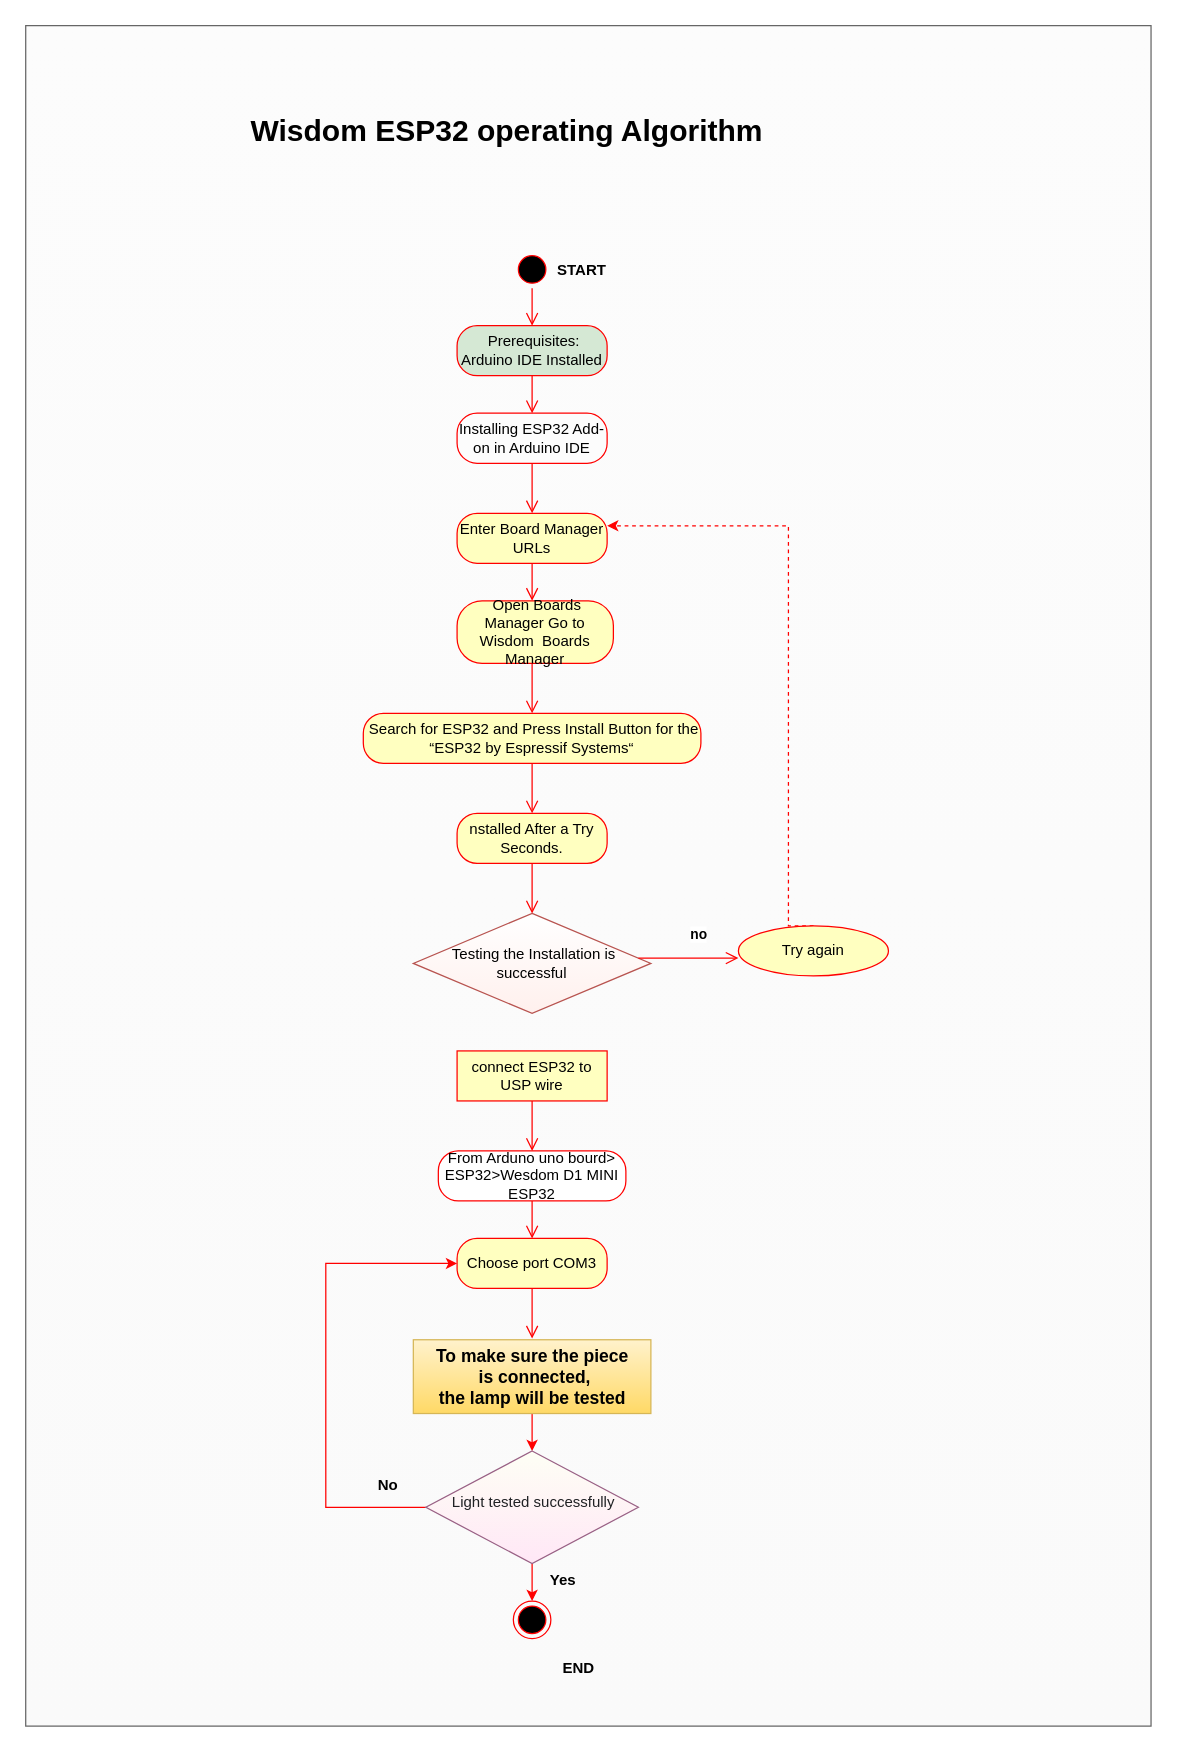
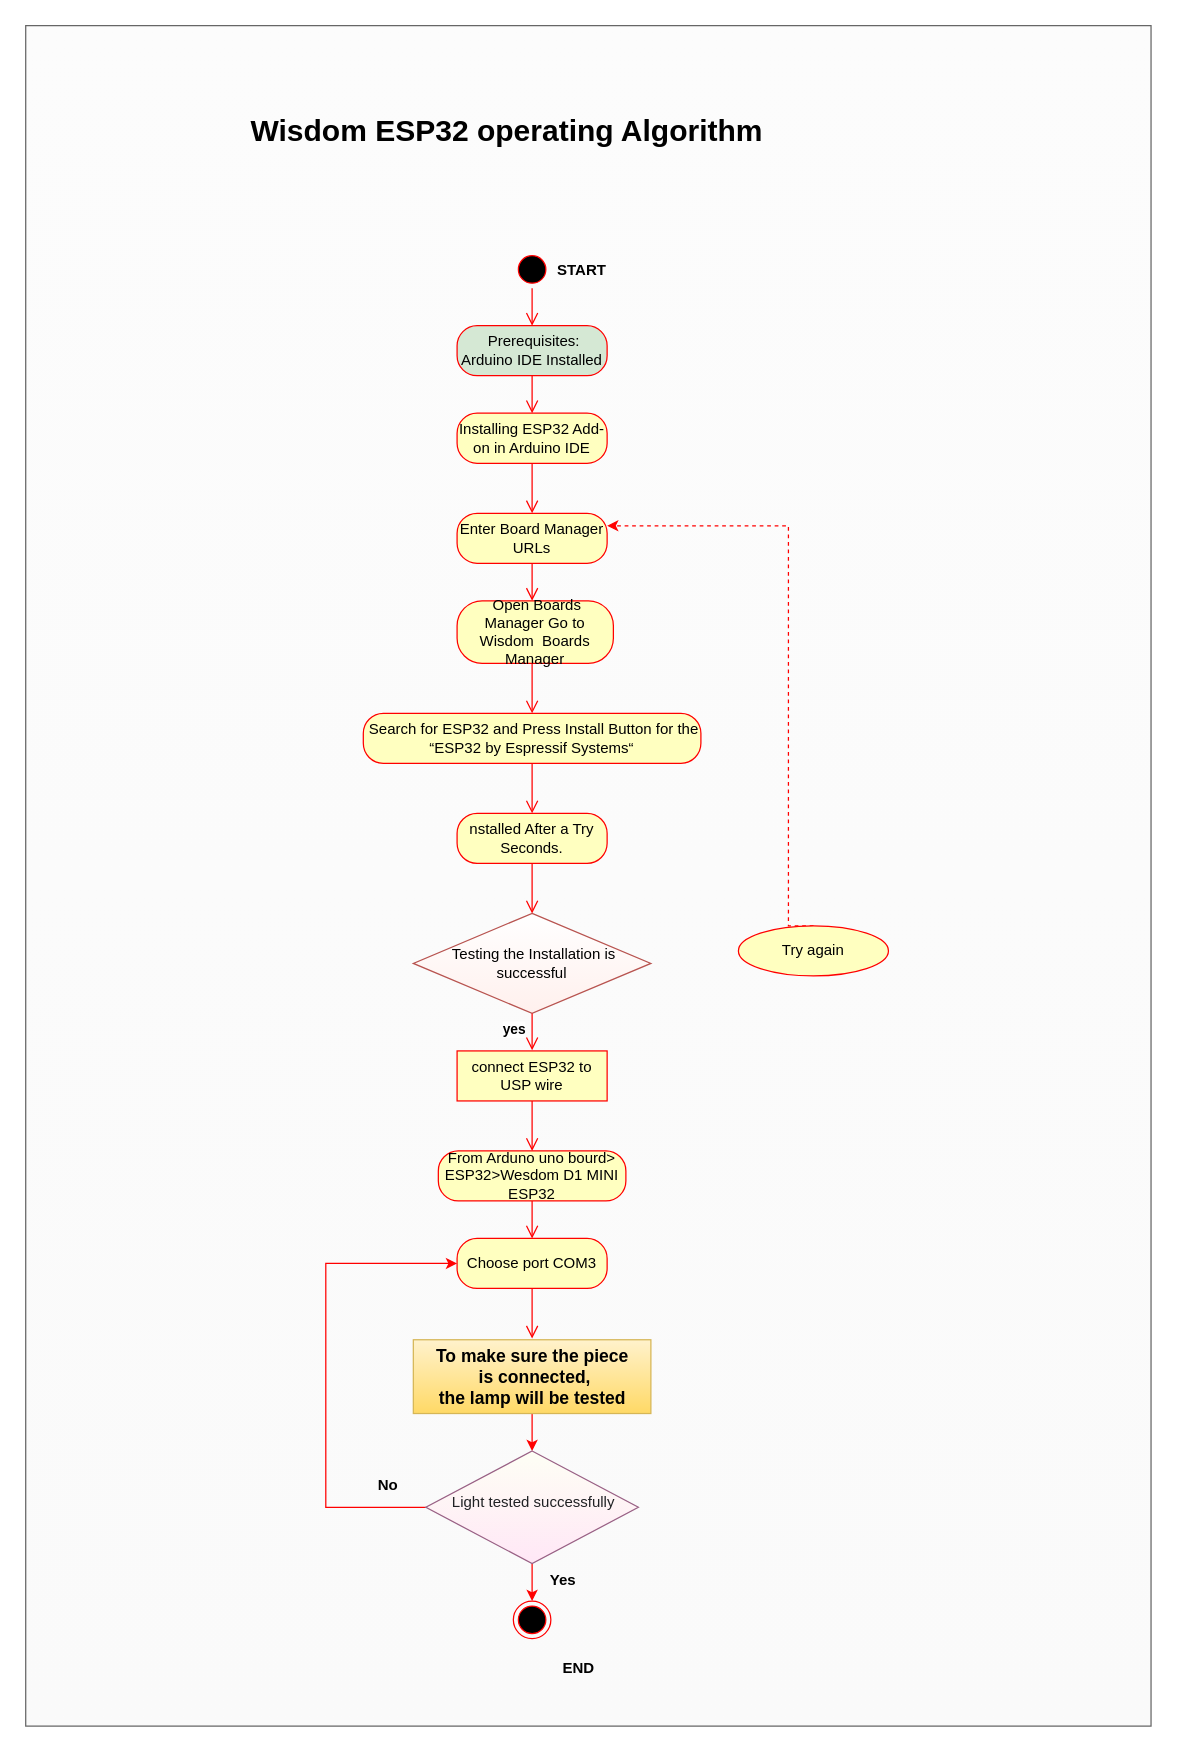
node "Installing ESP32 Add-on in Arduino IDE": fillcolor #fcfcfc -> #ffffc0
edge "Testing the Installation is successful" -> "Try again": removed, label "no"
edge "Testing the Installation is successful" -> "connect ESP32 to USP wire": added, label "yes"
node "From Arduno uno bourd> ESP32>Wesdom D1 MINI ESP32": fillcolor #ffffff -> #ffffc0
